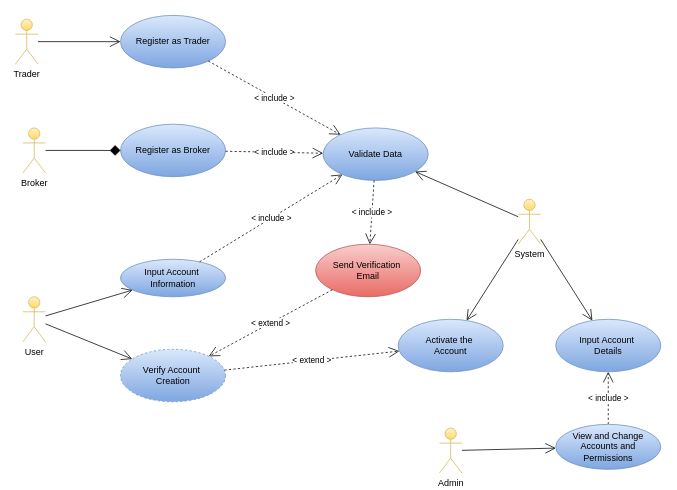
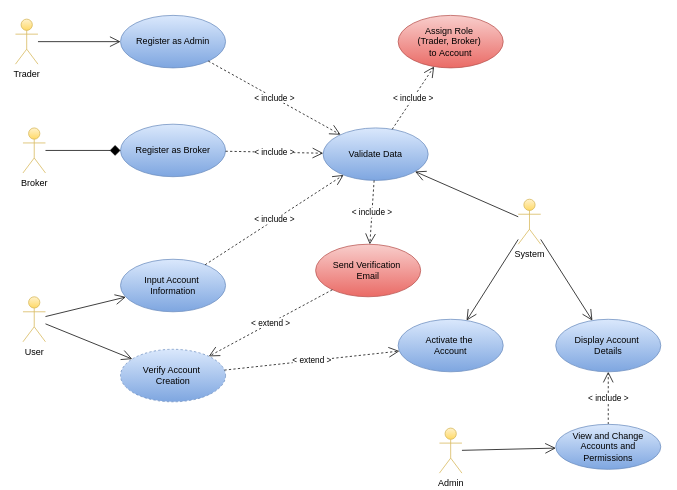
node "Register as Trader": label "Register as Trader" -> "Register as Admin"
node "Assign Role (Trader, Broker) to Account": added
edge "Validate Data" -> "Assign Role (Trader, Broker) to Account": added, label "< include >"
node "Input Account Information": size 105x38 -> 105x53
node "Input Account Details": label "Input Account Details" -> "Display Account Details"
